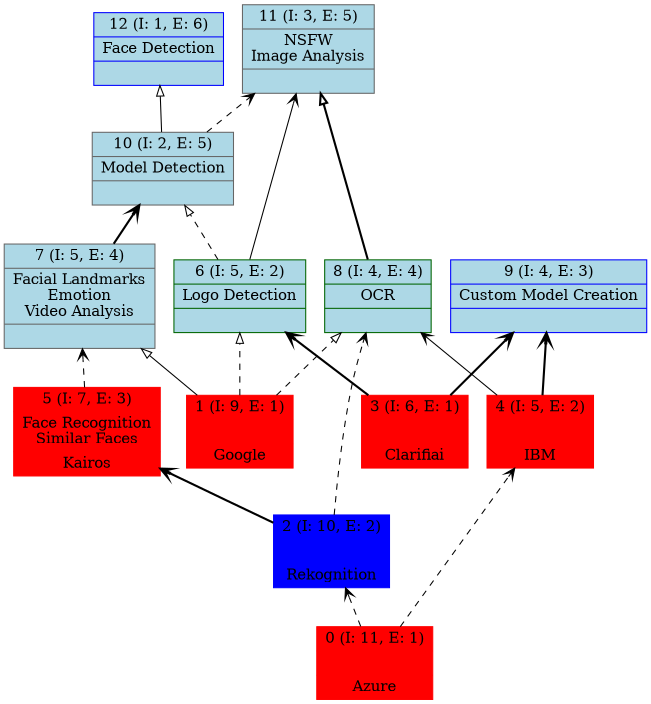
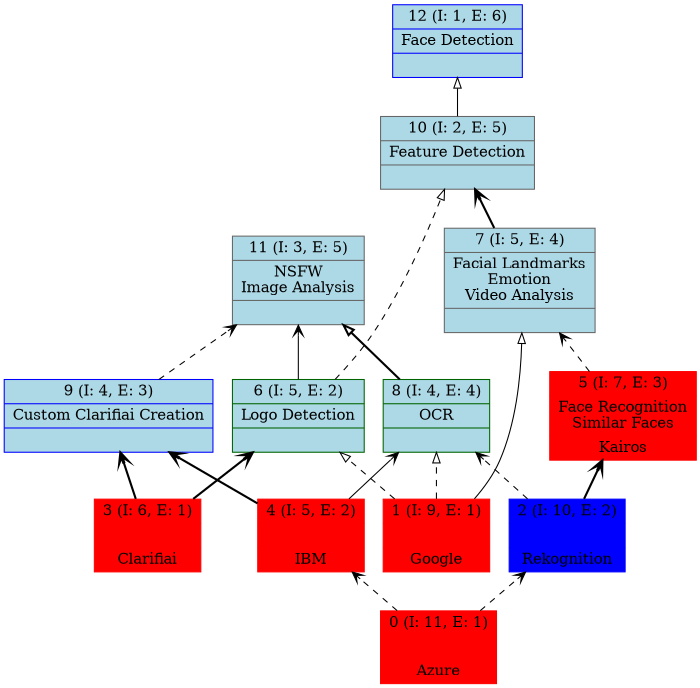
edge "10 (I: 2, E: 5)" -> "11 (I: 3, E: 5)": now "9 (I: 4, E: 3)" -> "11 (I: 3, E: 5)"
node "10 (I: 2, E: 5)": text "Model Detection" -> "Feature Detection"
node "9 (I: 4, E: 3)": text "Custom Model Creation" -> "Custom Clarifiai Creation"
